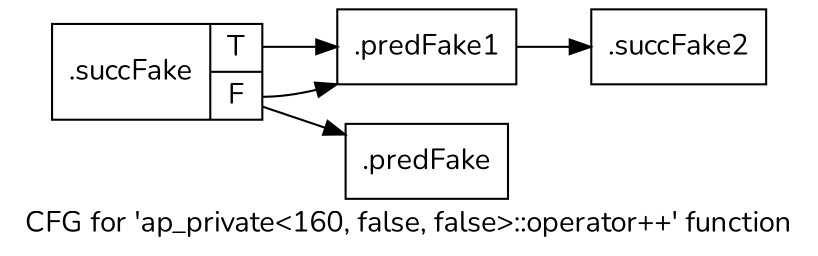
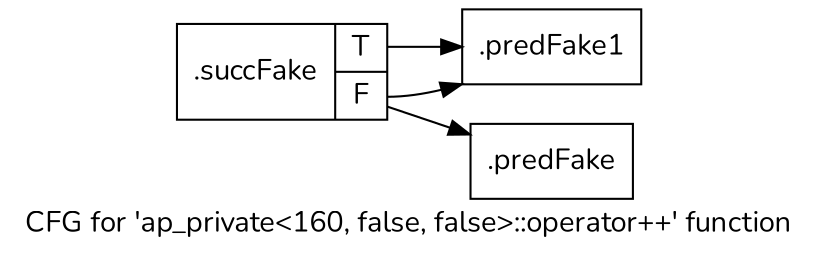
node ".succFake2": removed
